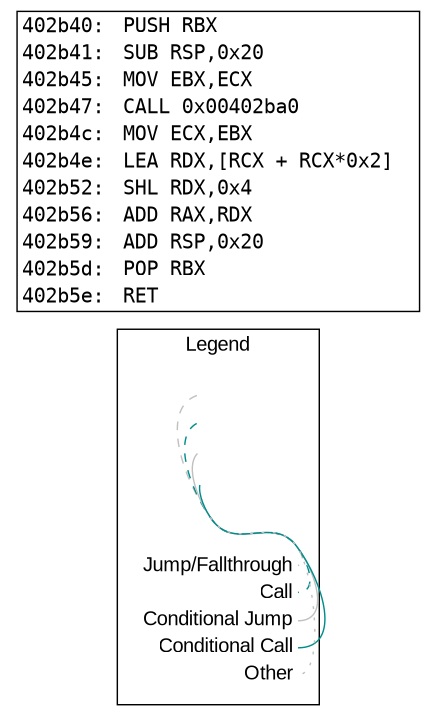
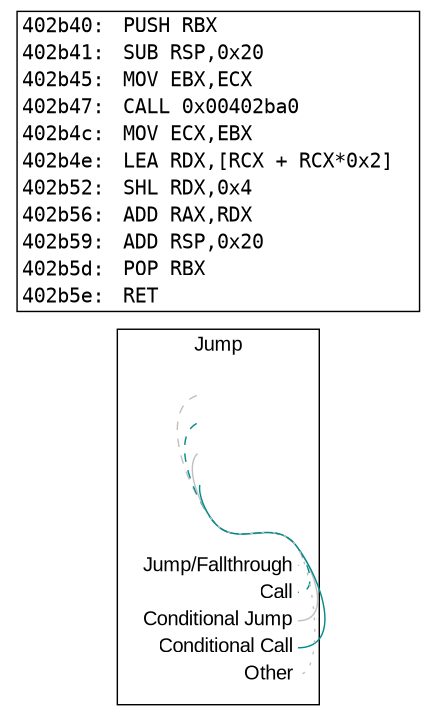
cluster "Legend": label "Legend" -> "Jump"
